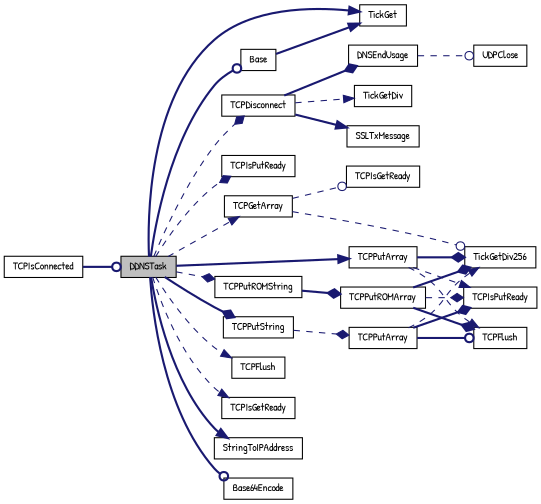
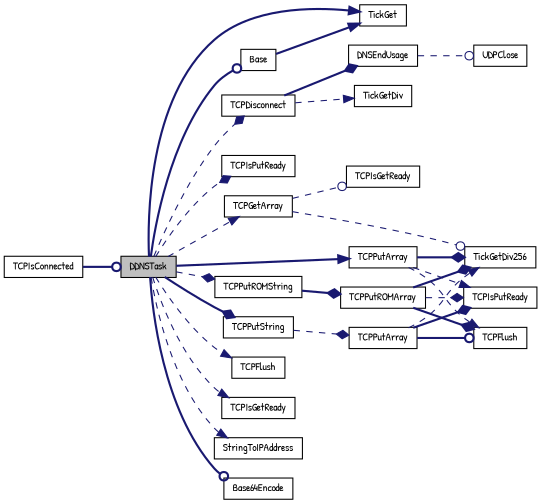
node "SSLTxMessage": removed
edge "DDNSTask" -> "StringToIPAddress": style bold -> dashed
